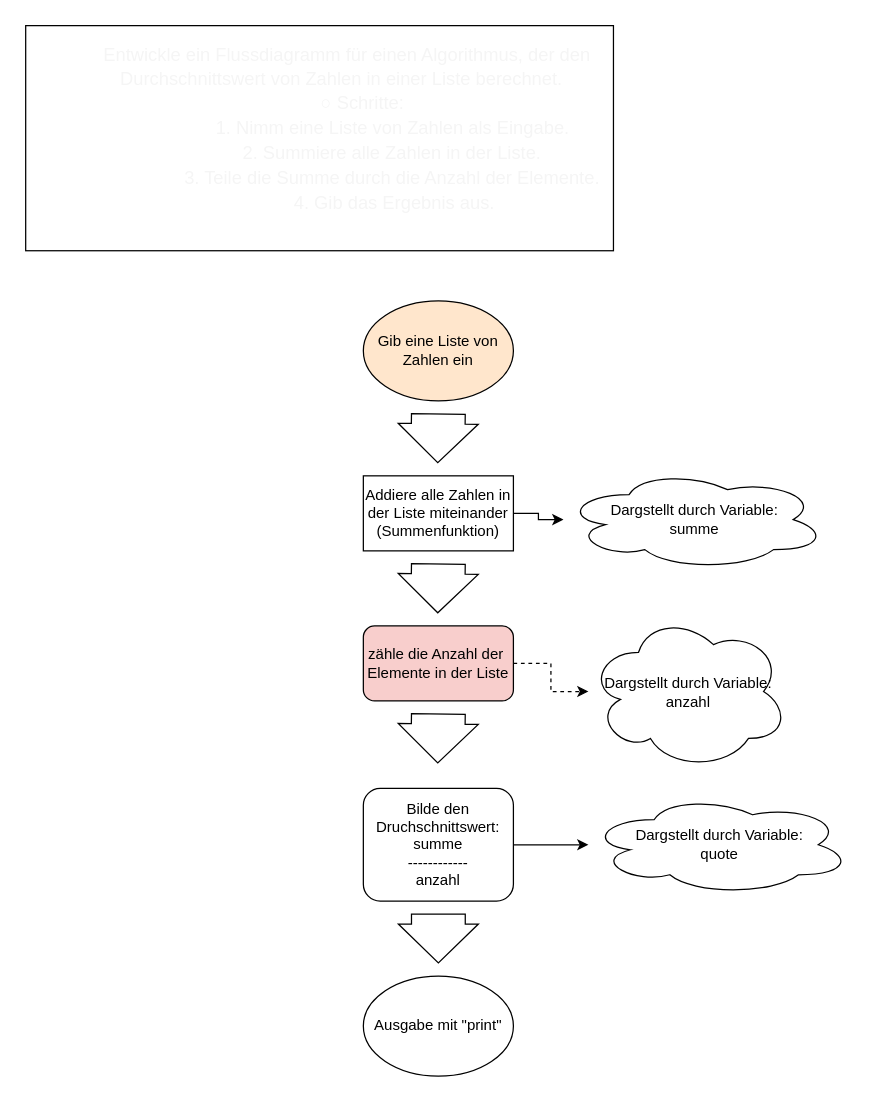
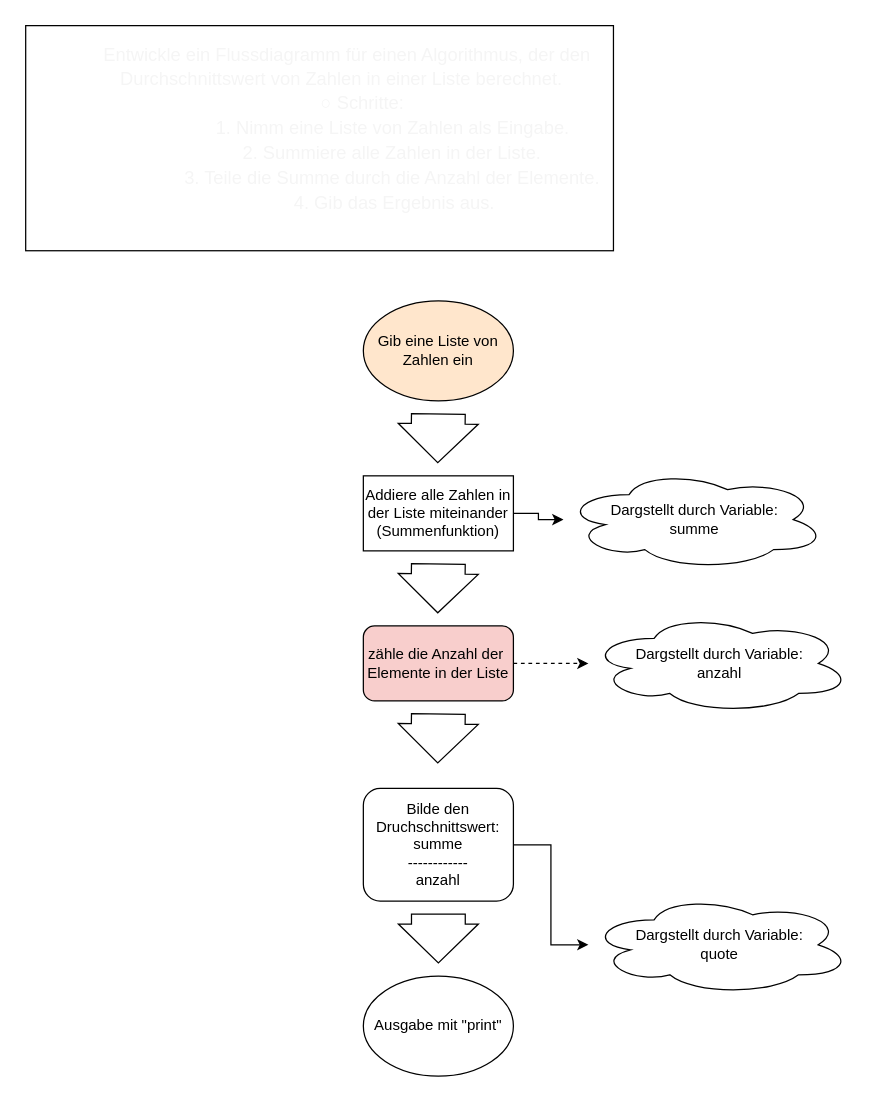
node "Dargstellt durch Variable: anzahl": size 200x156 -> 263x100
node "Dargstellt durch Variable: quote": moved (719, 844) -> (719, 944)
